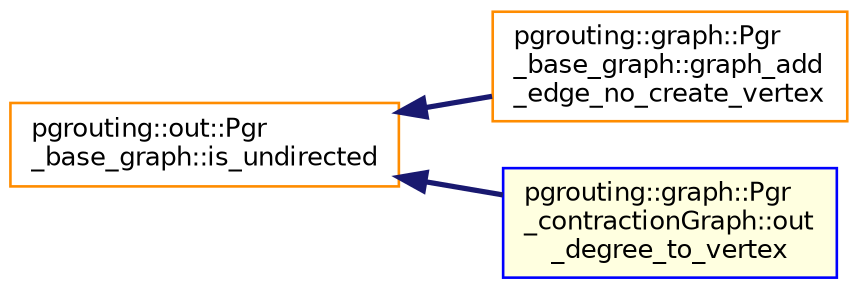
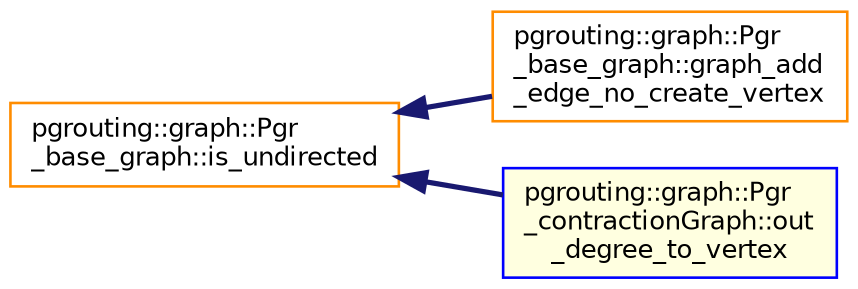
node "pgrouting::out::Pgr _base_graph::is_undirected": label "pgrouting::out::Pgr _base_graph::is_undirected" -> "pgrouting::graph::Pgr _base_graph::is_undirected"
